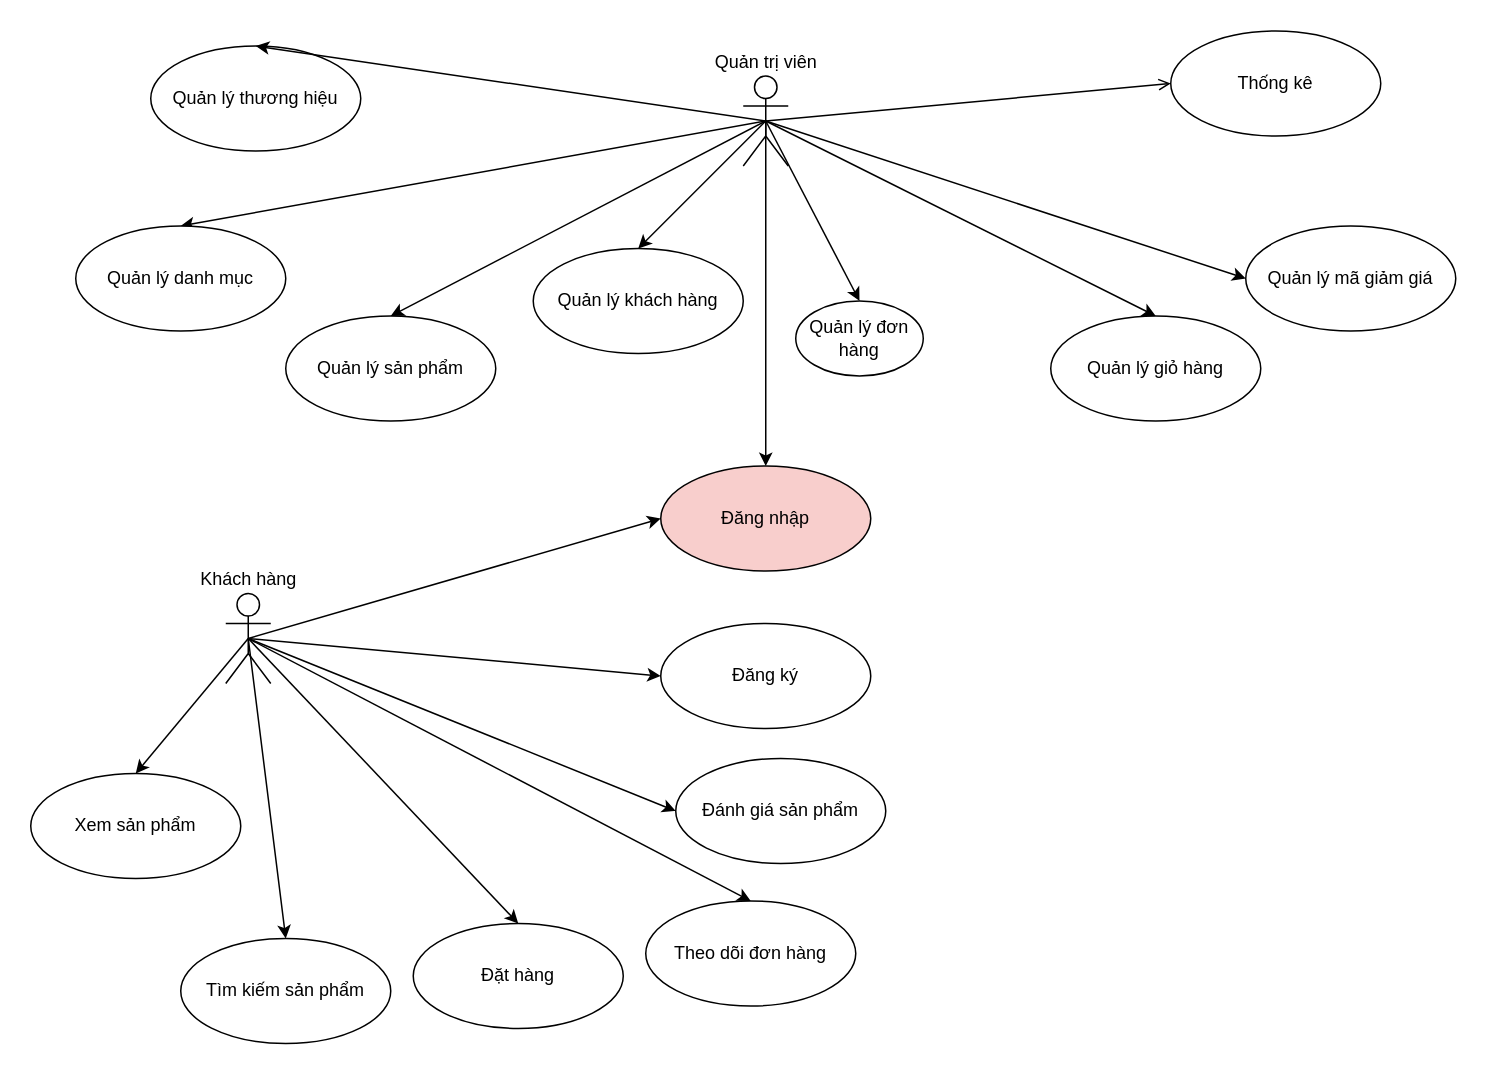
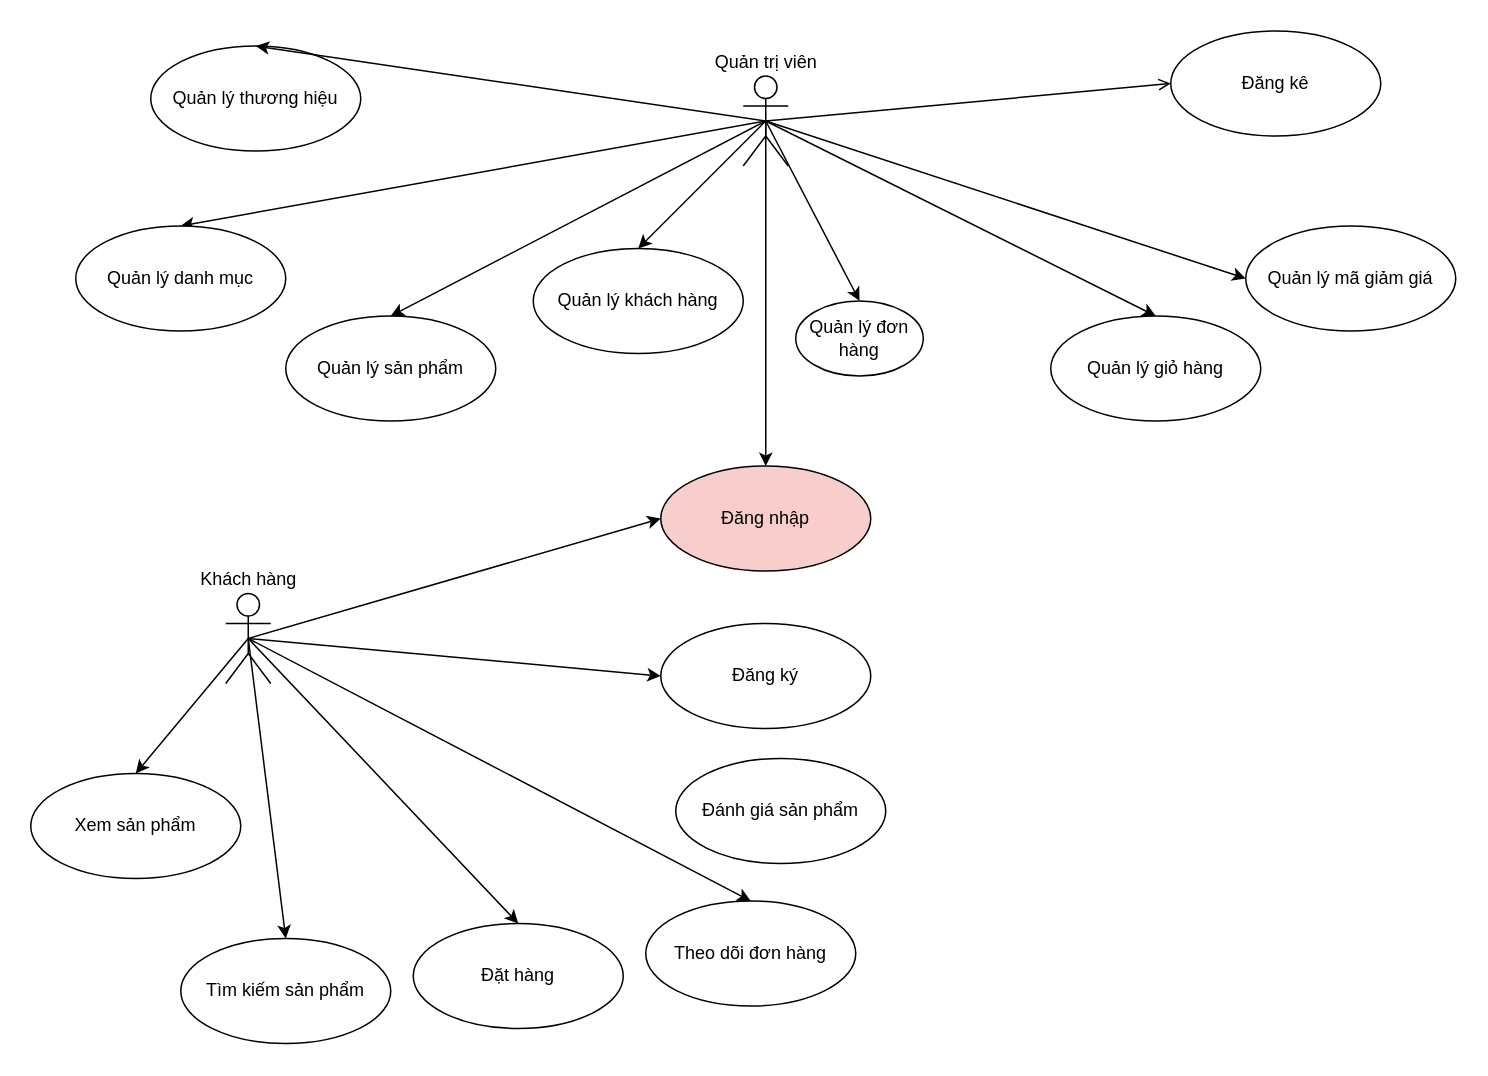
node "Thống kê": label "Thống kê" -> "Đăng kê"
edge "Khách hàng" -> "Đánh giá sản phẩm": removed
